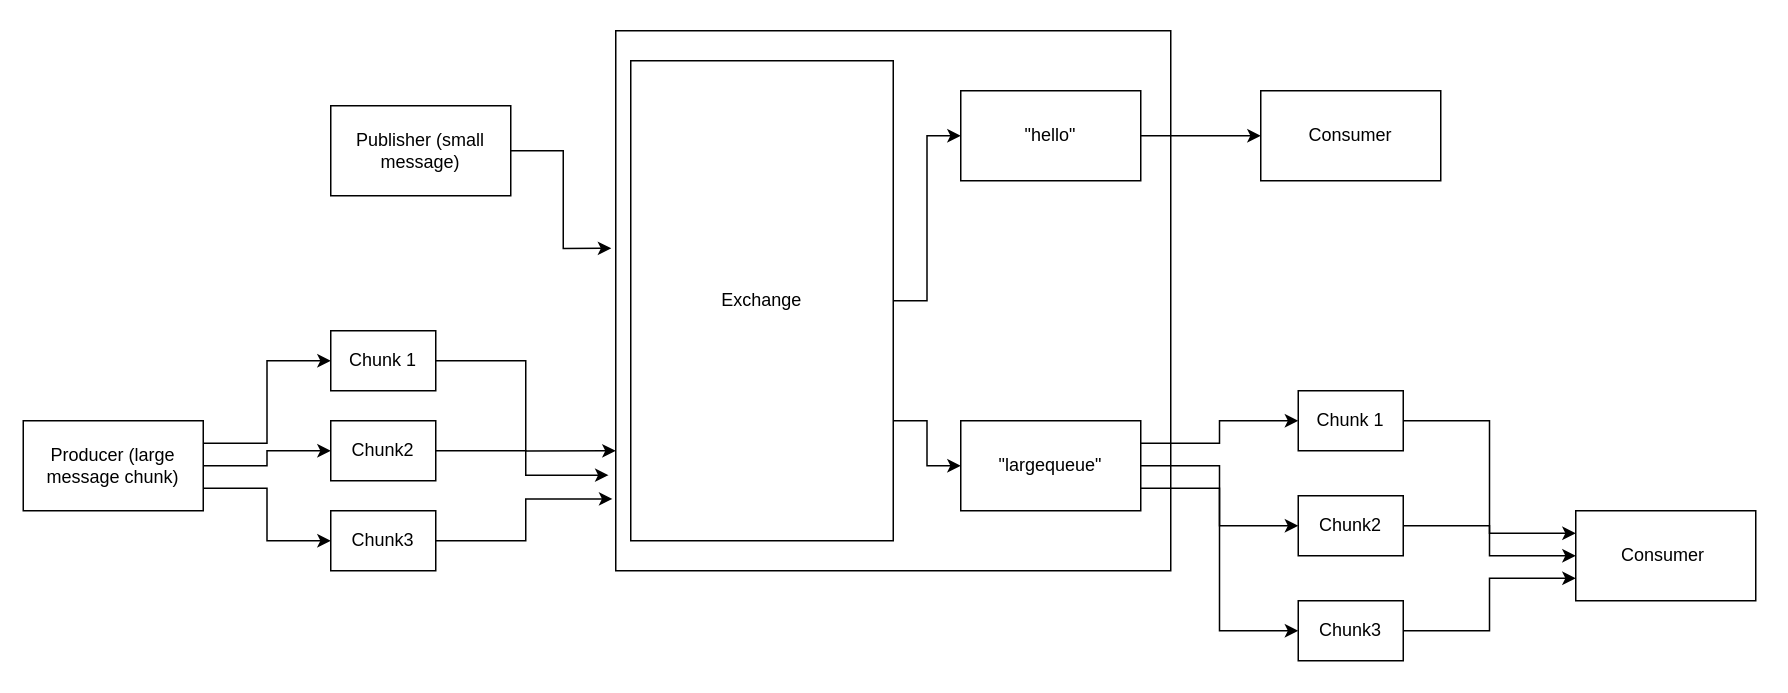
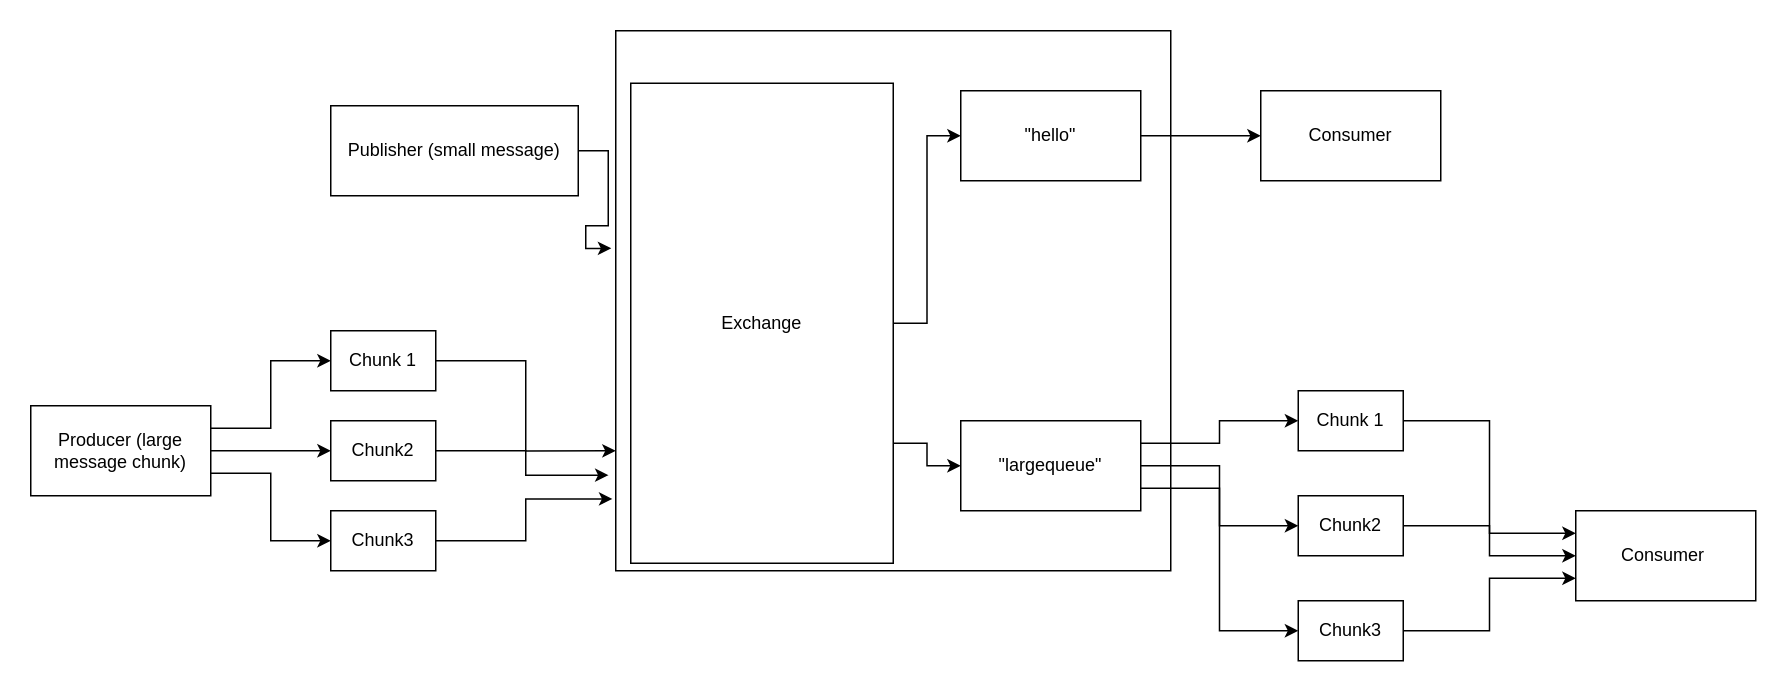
node "Publisher (small message)": size 180x90 -> 248x90
node "Exchange": moved (762, 301) -> (762, 323)
node "Producer (large message chunk)": moved (113, 466) -> (121, 451)
